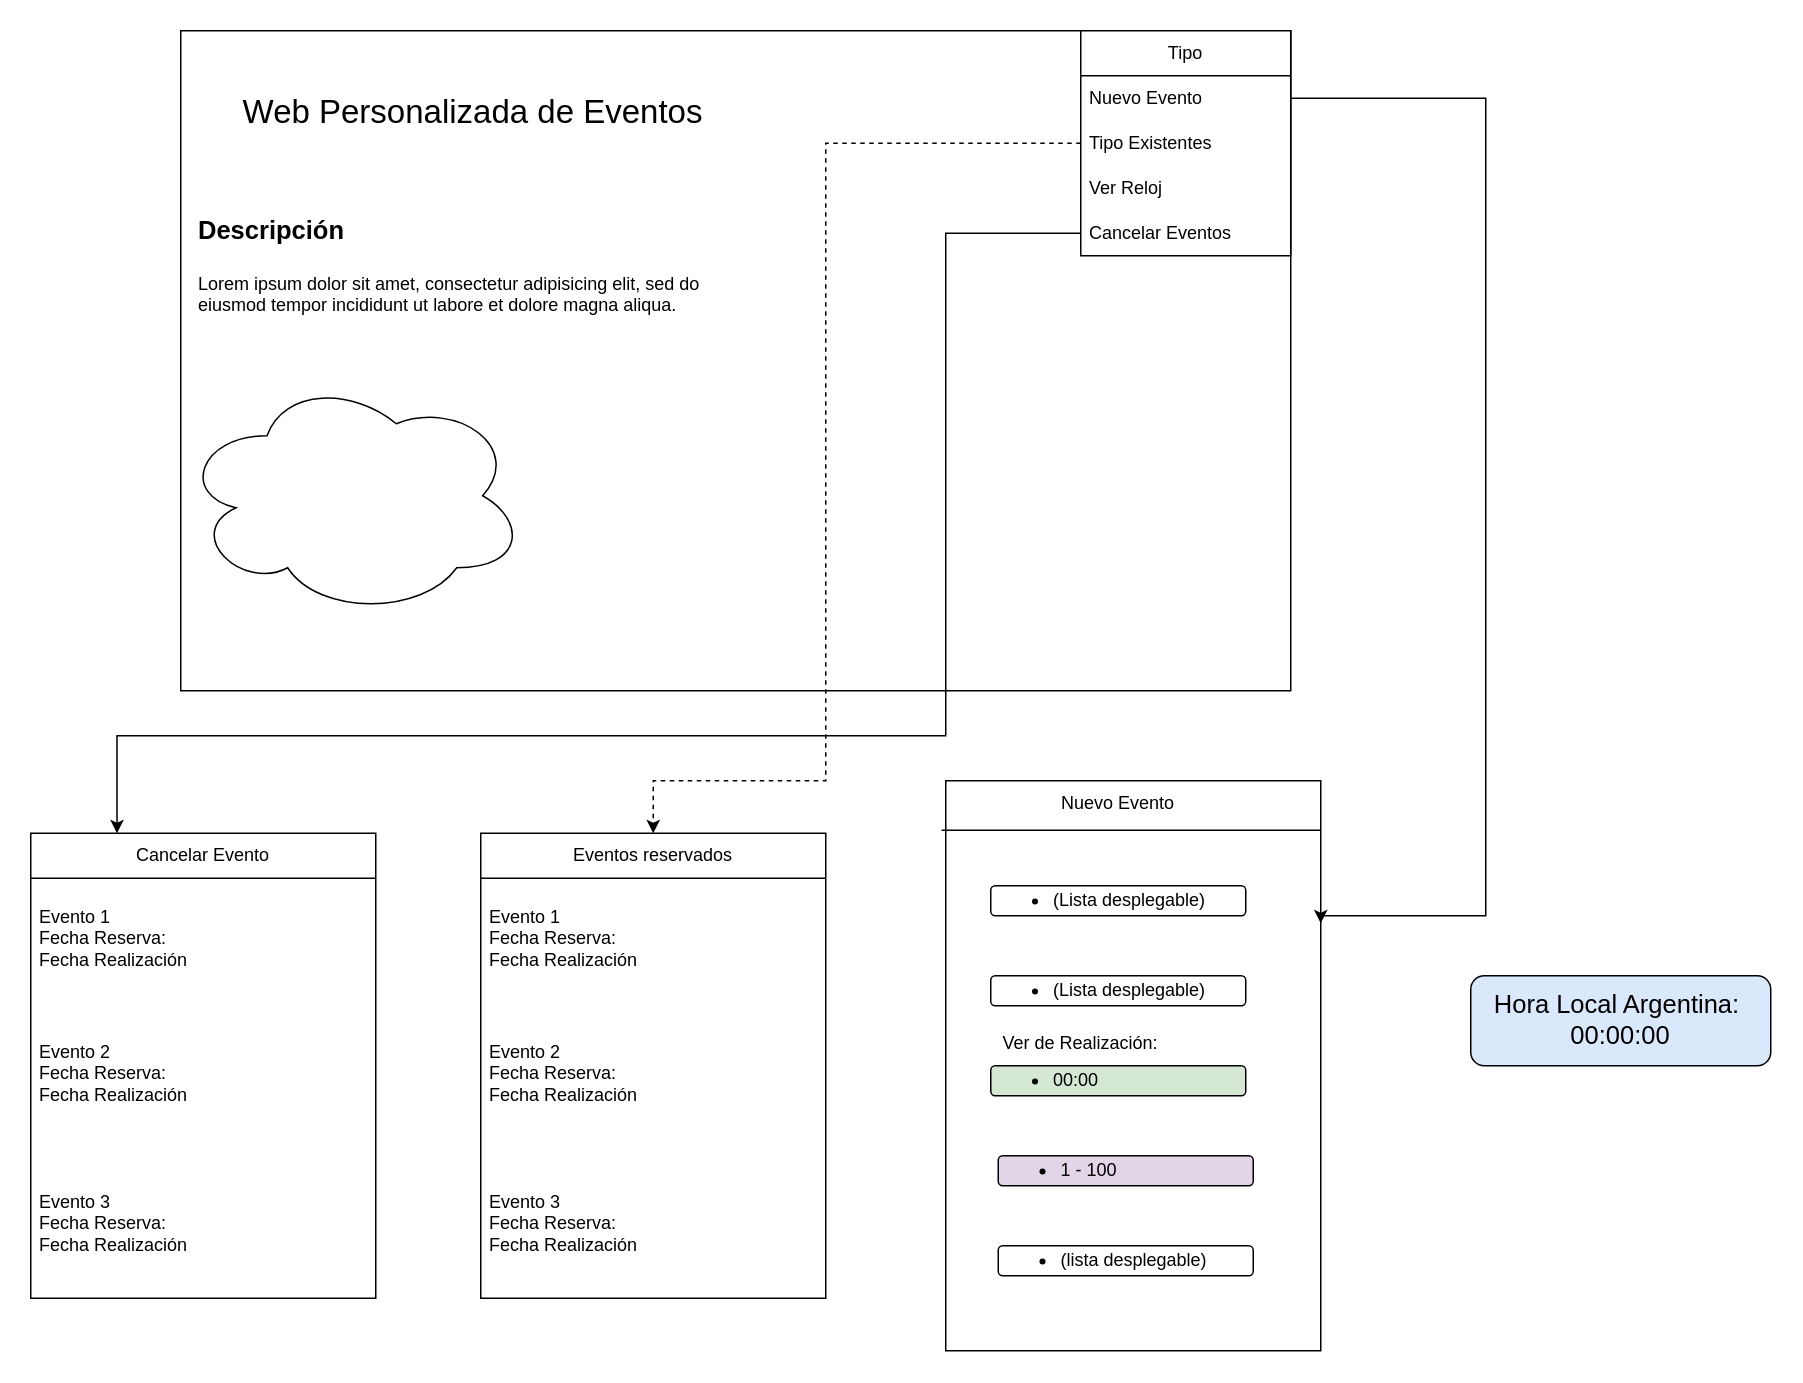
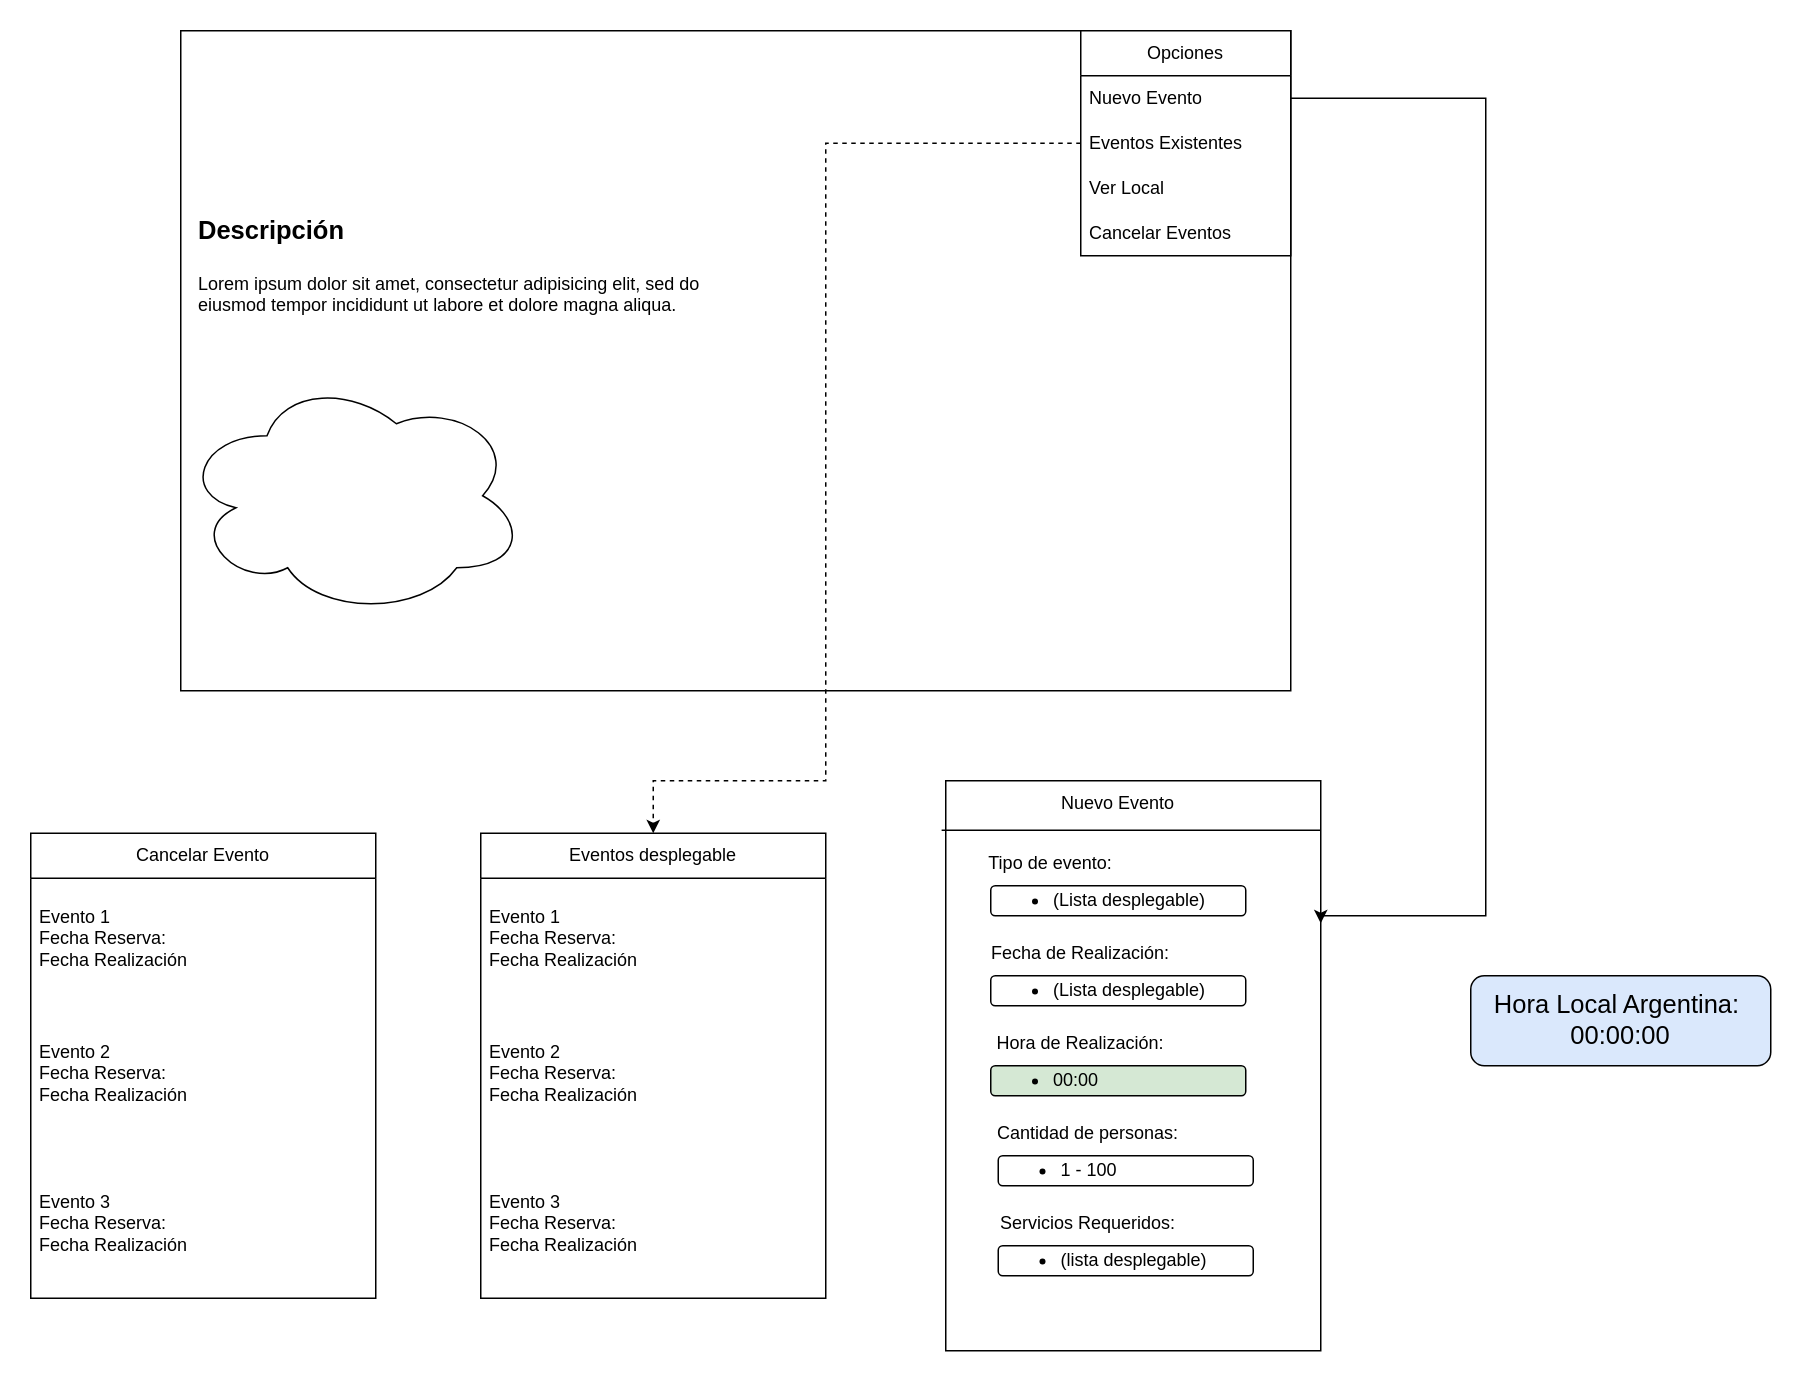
node "Tipo": label "Tipo" -> "Opciones"
node "Web Personalizada de Eventos": removed
node "Tipo Existentes": label "Tipo Existentes" -> "Eventos Existentes"
node "Ver Reloj": label "Ver Reloj" -> "Ver Local"
edge "Cancelar Eventos" -> "Cancelar Evento": removed
node "Eventos reservados": label "Eventos reservados" -> "Eventos desplegable"
node "Tipo de evento:": added
node "Fecha de Realización:": added
node "Ver de Realización:": label "Ver de Realización:" -> "Hora de Realización:"
node "Cantidad de personas:": added
node "1 - 100": fillcolor #e1d5e7 -> #ffffff
node "Servicios Requeridos:": added
